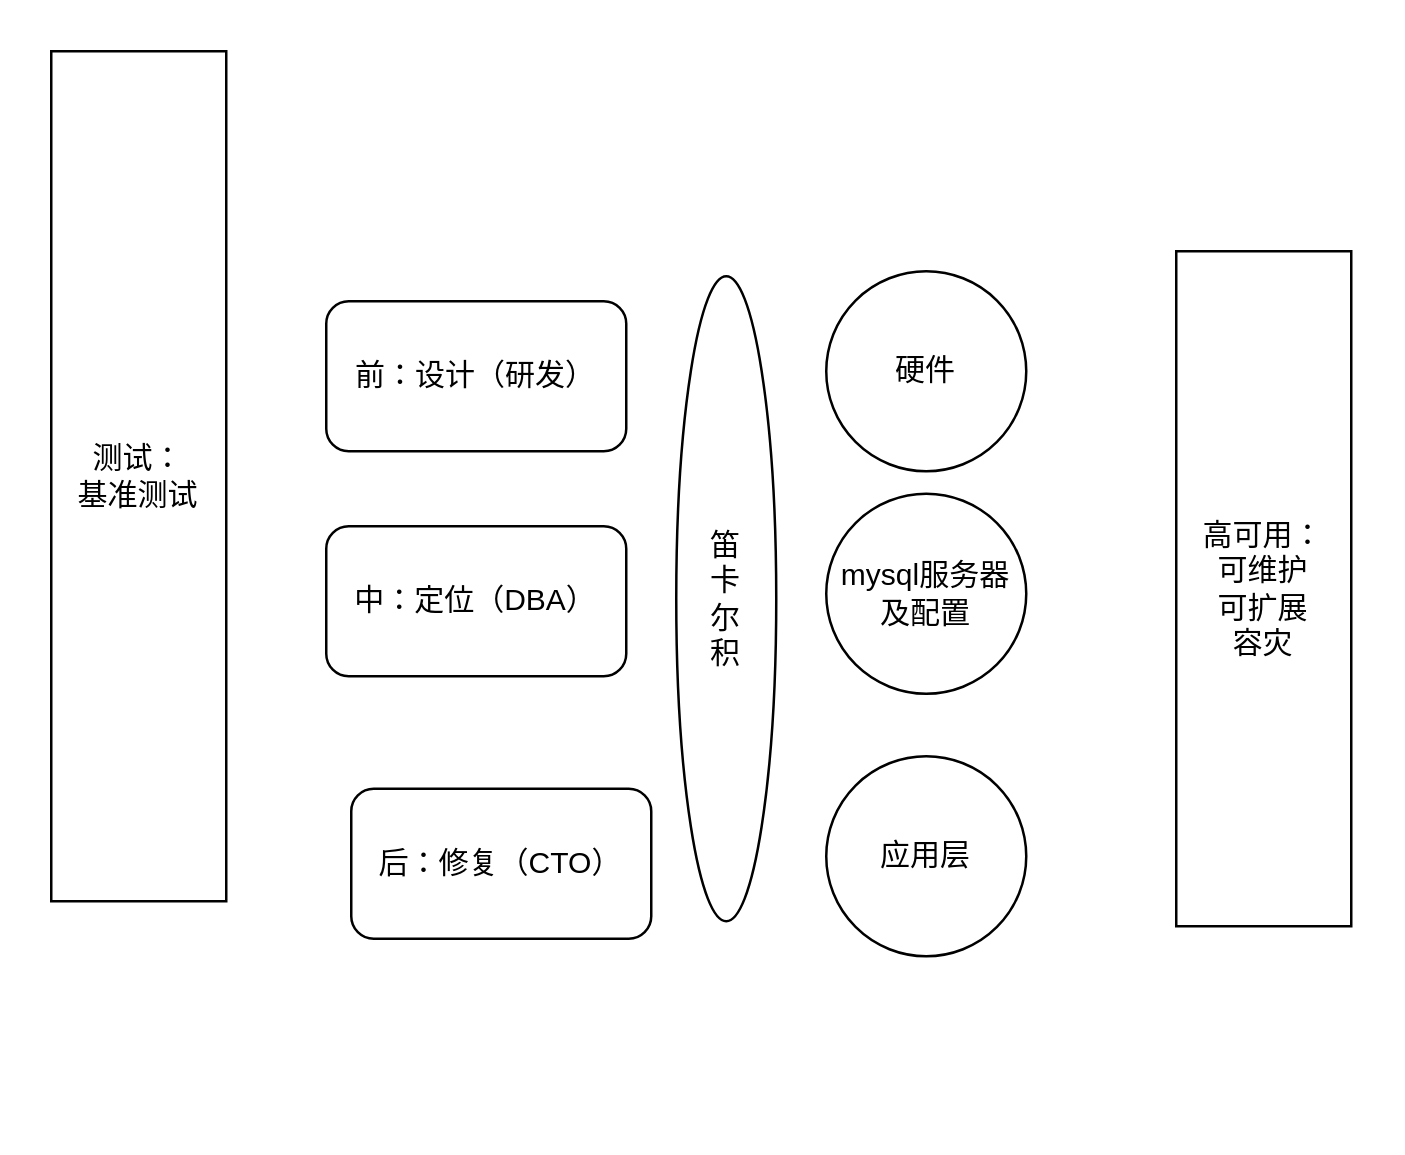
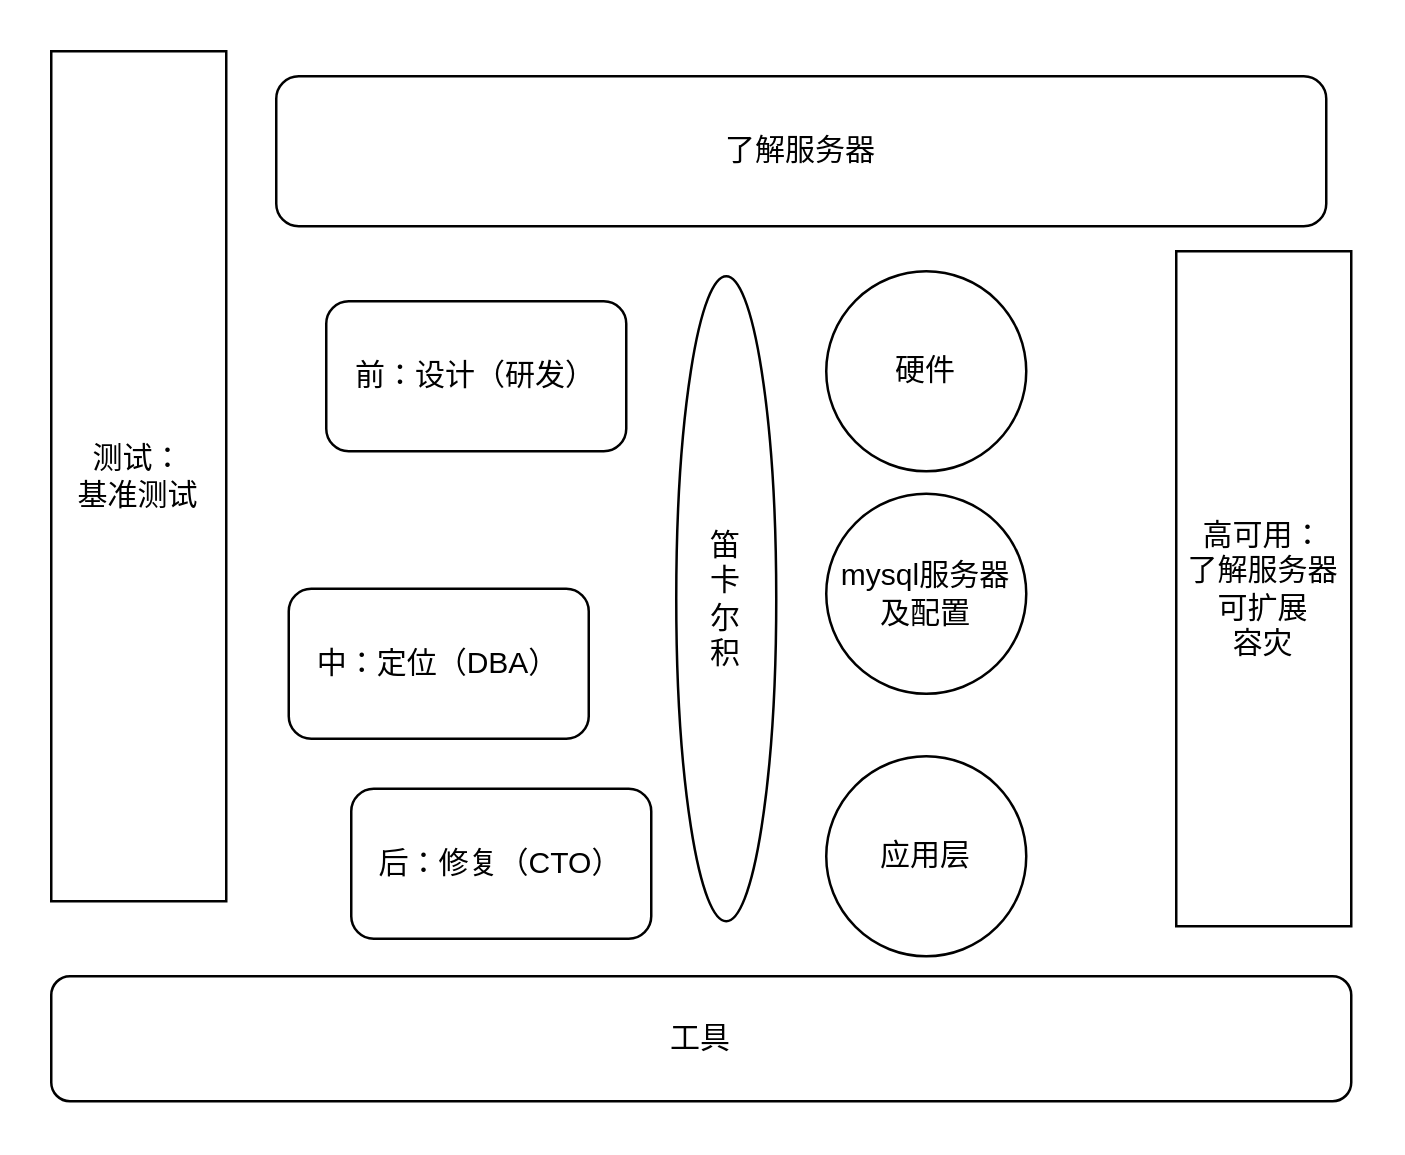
node "了解服务器": added
node "高可用： 可维护 可扩展 容灾": label "高可用： 可维护 可扩展 容灾" -> "高可用： 了解服务器 可扩展 容灾"
node "中：定位（DBA）": moved (476, 601) -> (439, 664)
node "工具": added
